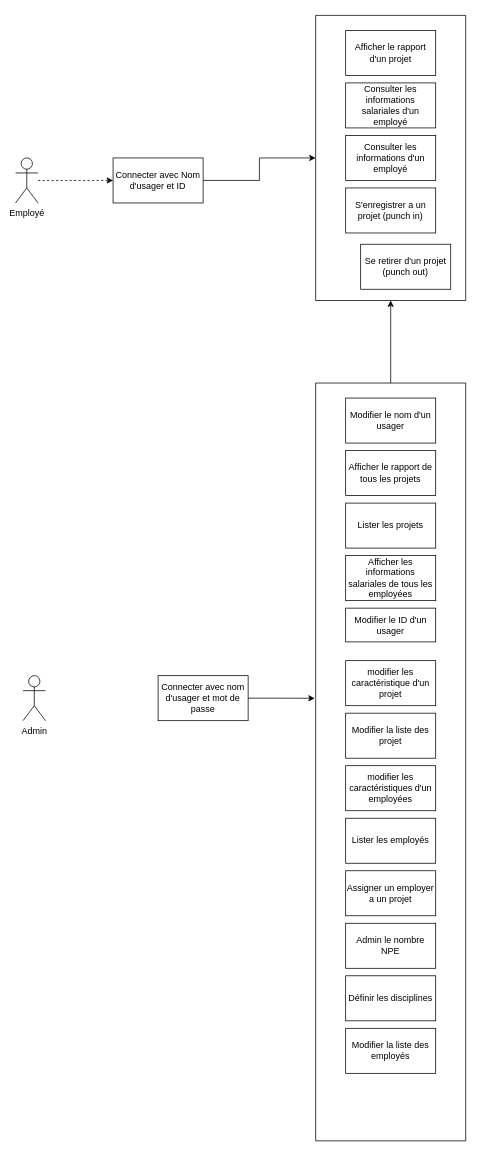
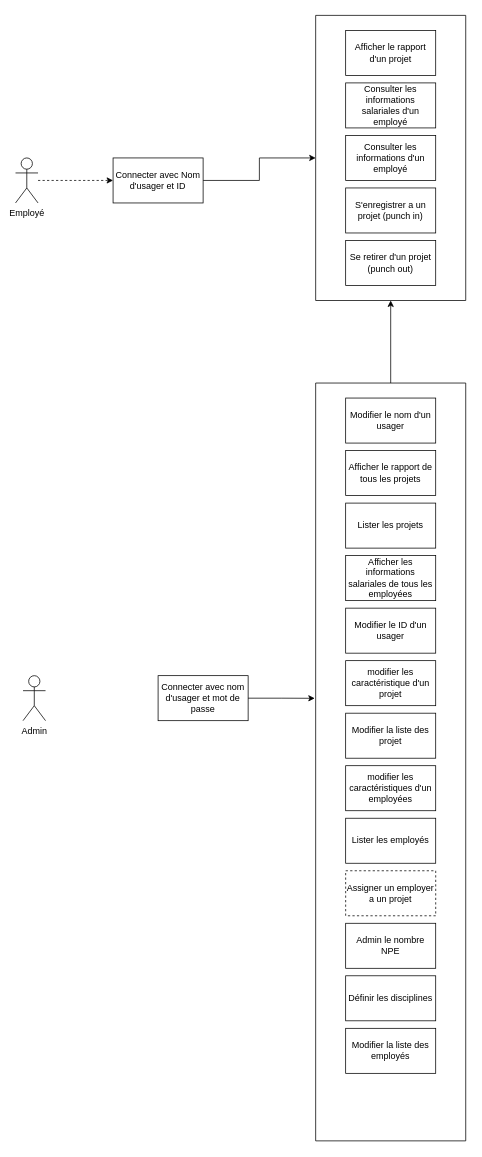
node "Se retirer d'un projet (punch out)": moved (405, 267) -> (390, 263)
node "Modifier le ID d'un usager": size 90x34 -> 90x45
node "Assigner un employer a un projet": style solid -> dashed
